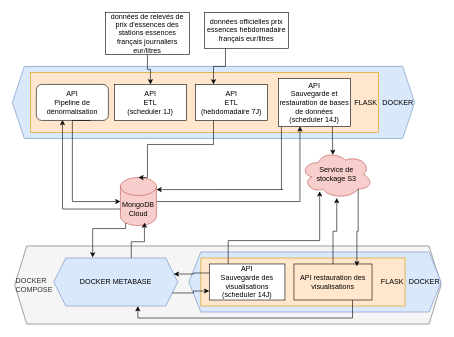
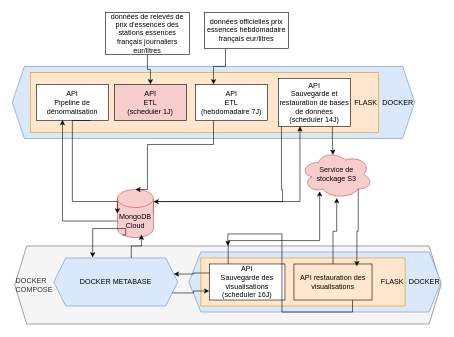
node "API Pipeline de dénormalisation": shape rounded rectangle -> rectangle
node "API ETL (scheduler 1J)": fillcolor #ffffff -> #f8cecc
node "MongoDB Cloud": moved (138, 201) -> (135, 213)
node "API Sauvegarde des visualisations (scheduler 14J)": label "API Sauvegarde des visualisations (scheduler 14J)" -> "API Sauvegarde des visualisations (scheduler 16J)"
edge "API restauration des visualisations" -> "DOCKER METABASE": now "API restauration des visualisations" -> "DOCKER COMPOSE"
